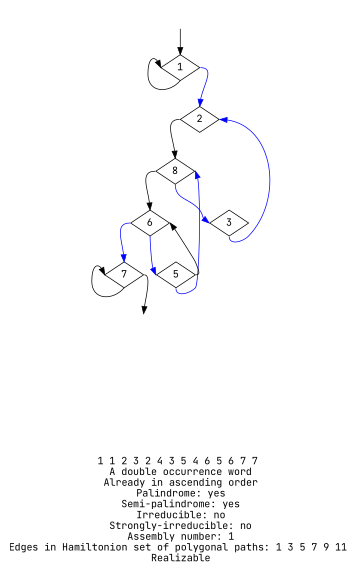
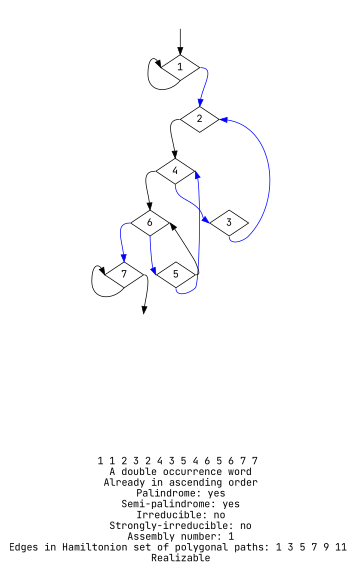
node "8": label "8" -> "4"
